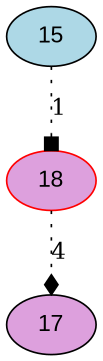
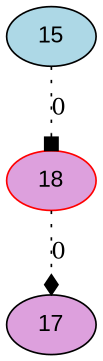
edge "15" -> "18": label "1" -> "0"
edge "18" -> "17": label "4" -> "0"
